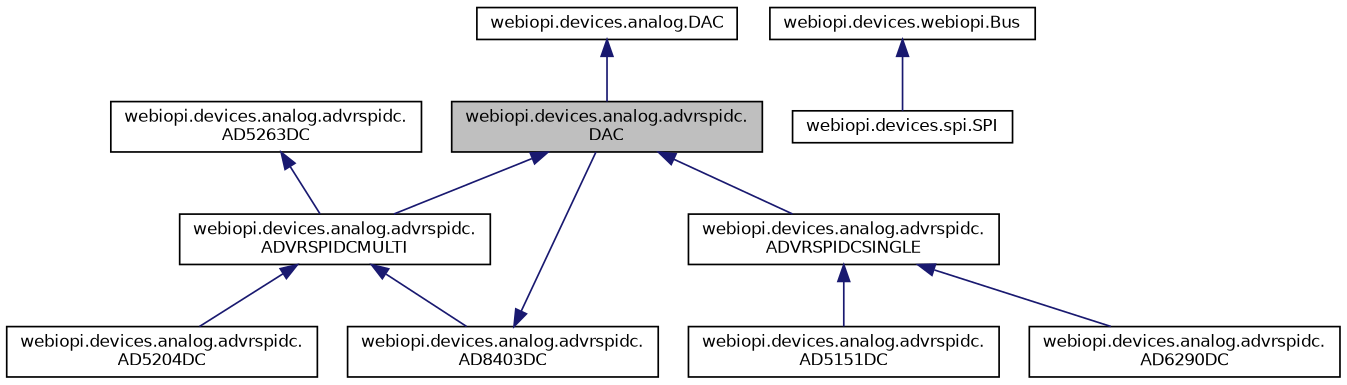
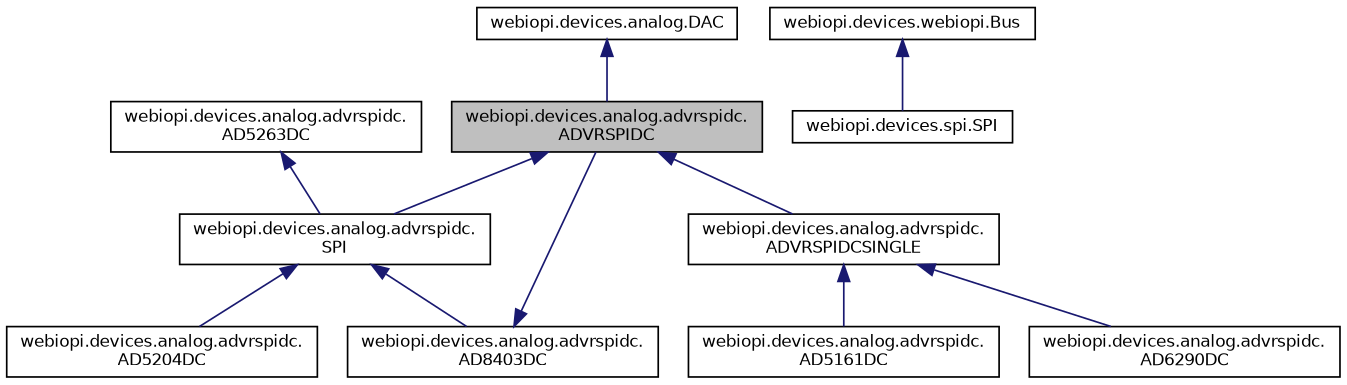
node "webiopi.devices.analog.advrspidc. DAC": label "webiopi.devices.analog.advrspidc. DAC" -> "webiopi.devices.analog.advrspidc. ADVRSPIDC"
node "webiopi.devices.analog.advrspidc. ADVRSPIDCMULTI": label "webiopi.devices.analog.advrspidc. ADVRSPIDCMULTI" -> "webiopi.devices.analog.advrspidc. SPI"
node "webiopi.devices.analog.advrspidc. AD5151DC": label "webiopi.devices.analog.advrspidc. AD5151DC" -> "webiopi.devices.analog.advrspidc. AD5161DC"
